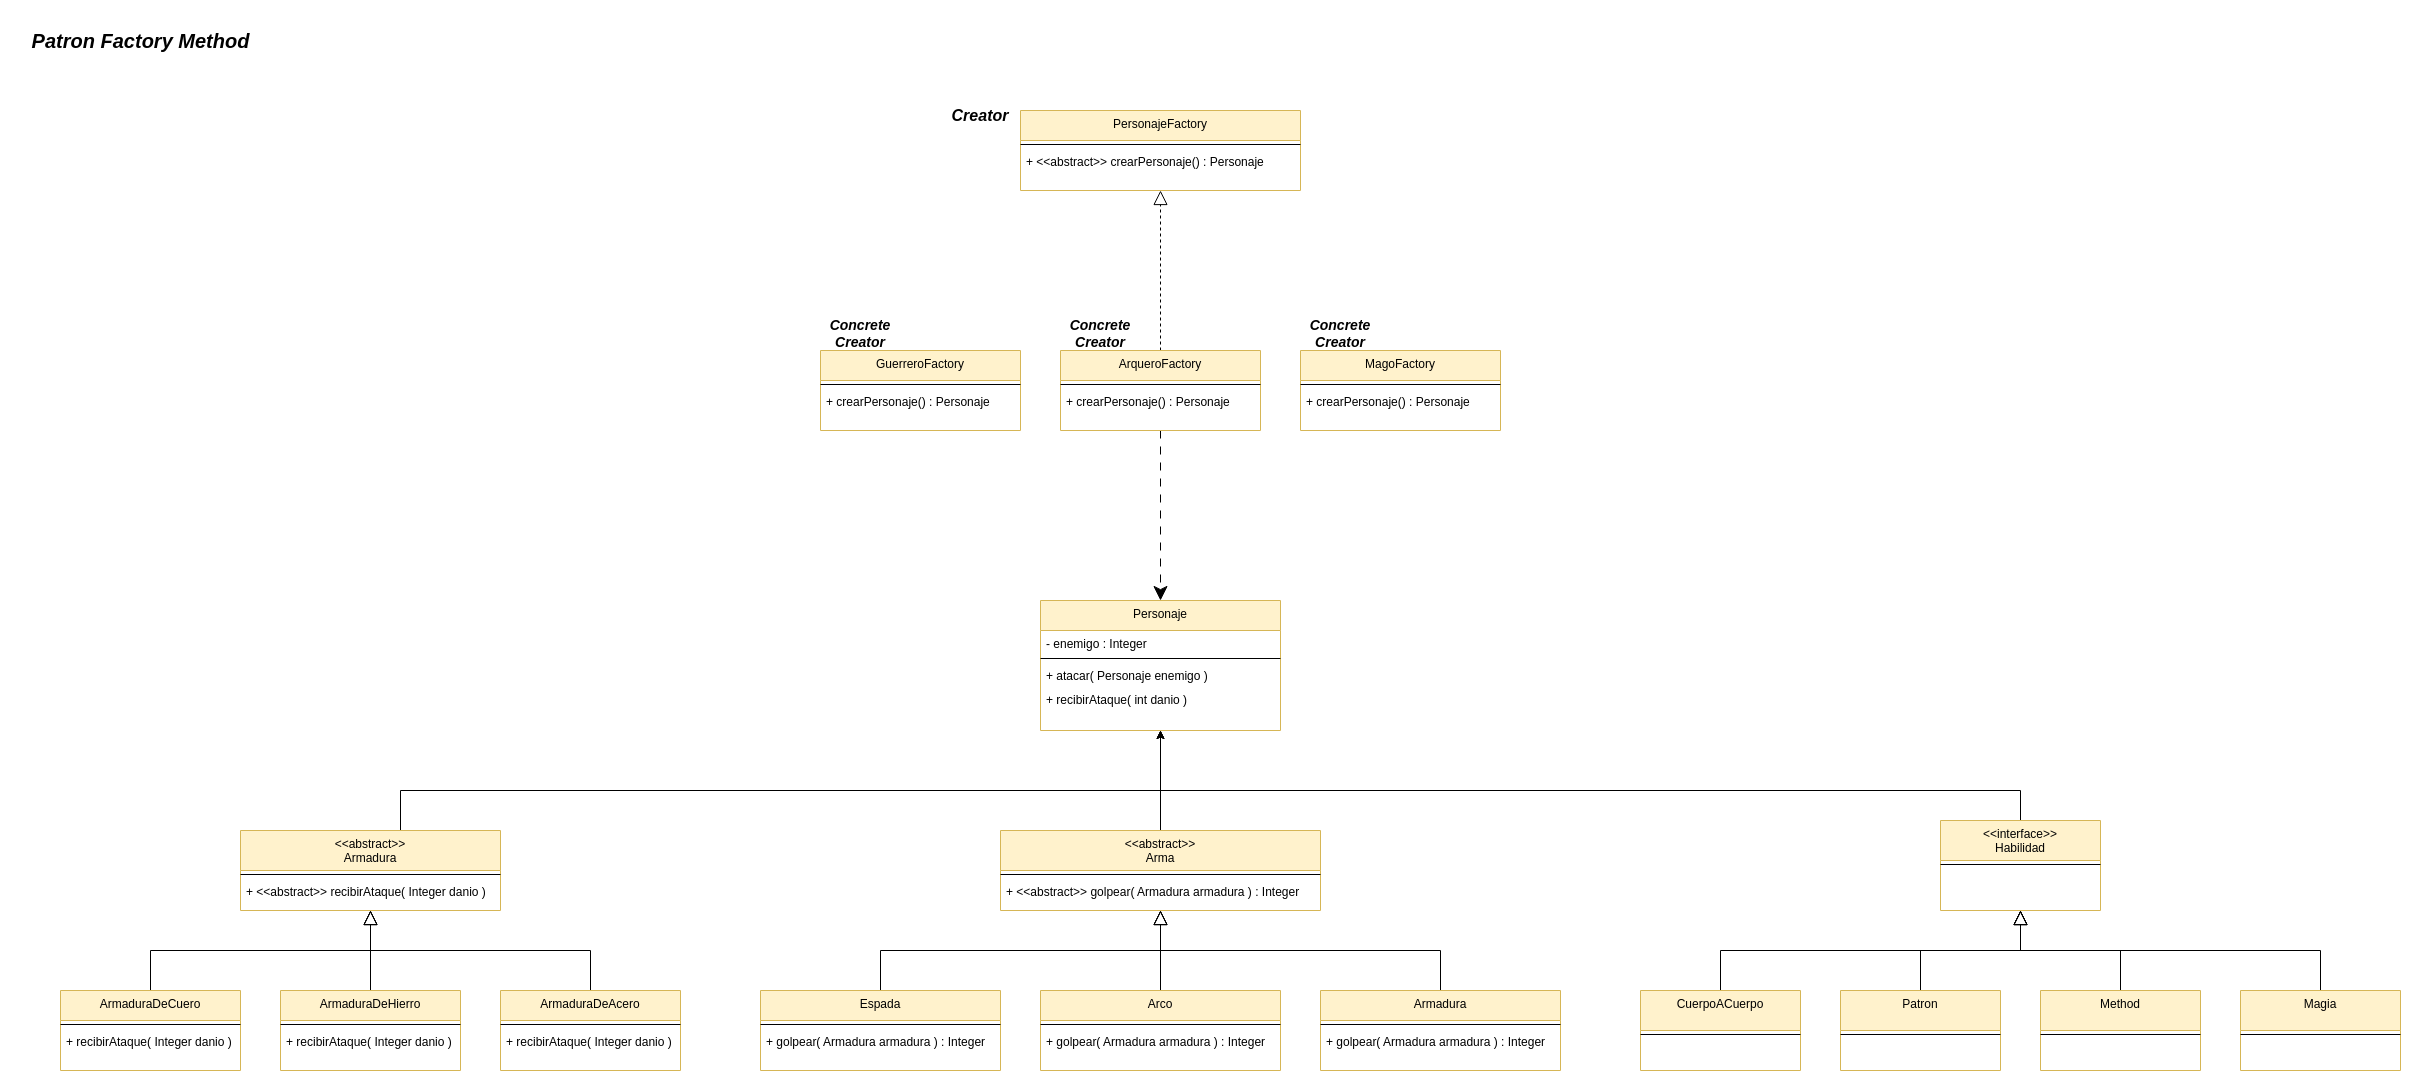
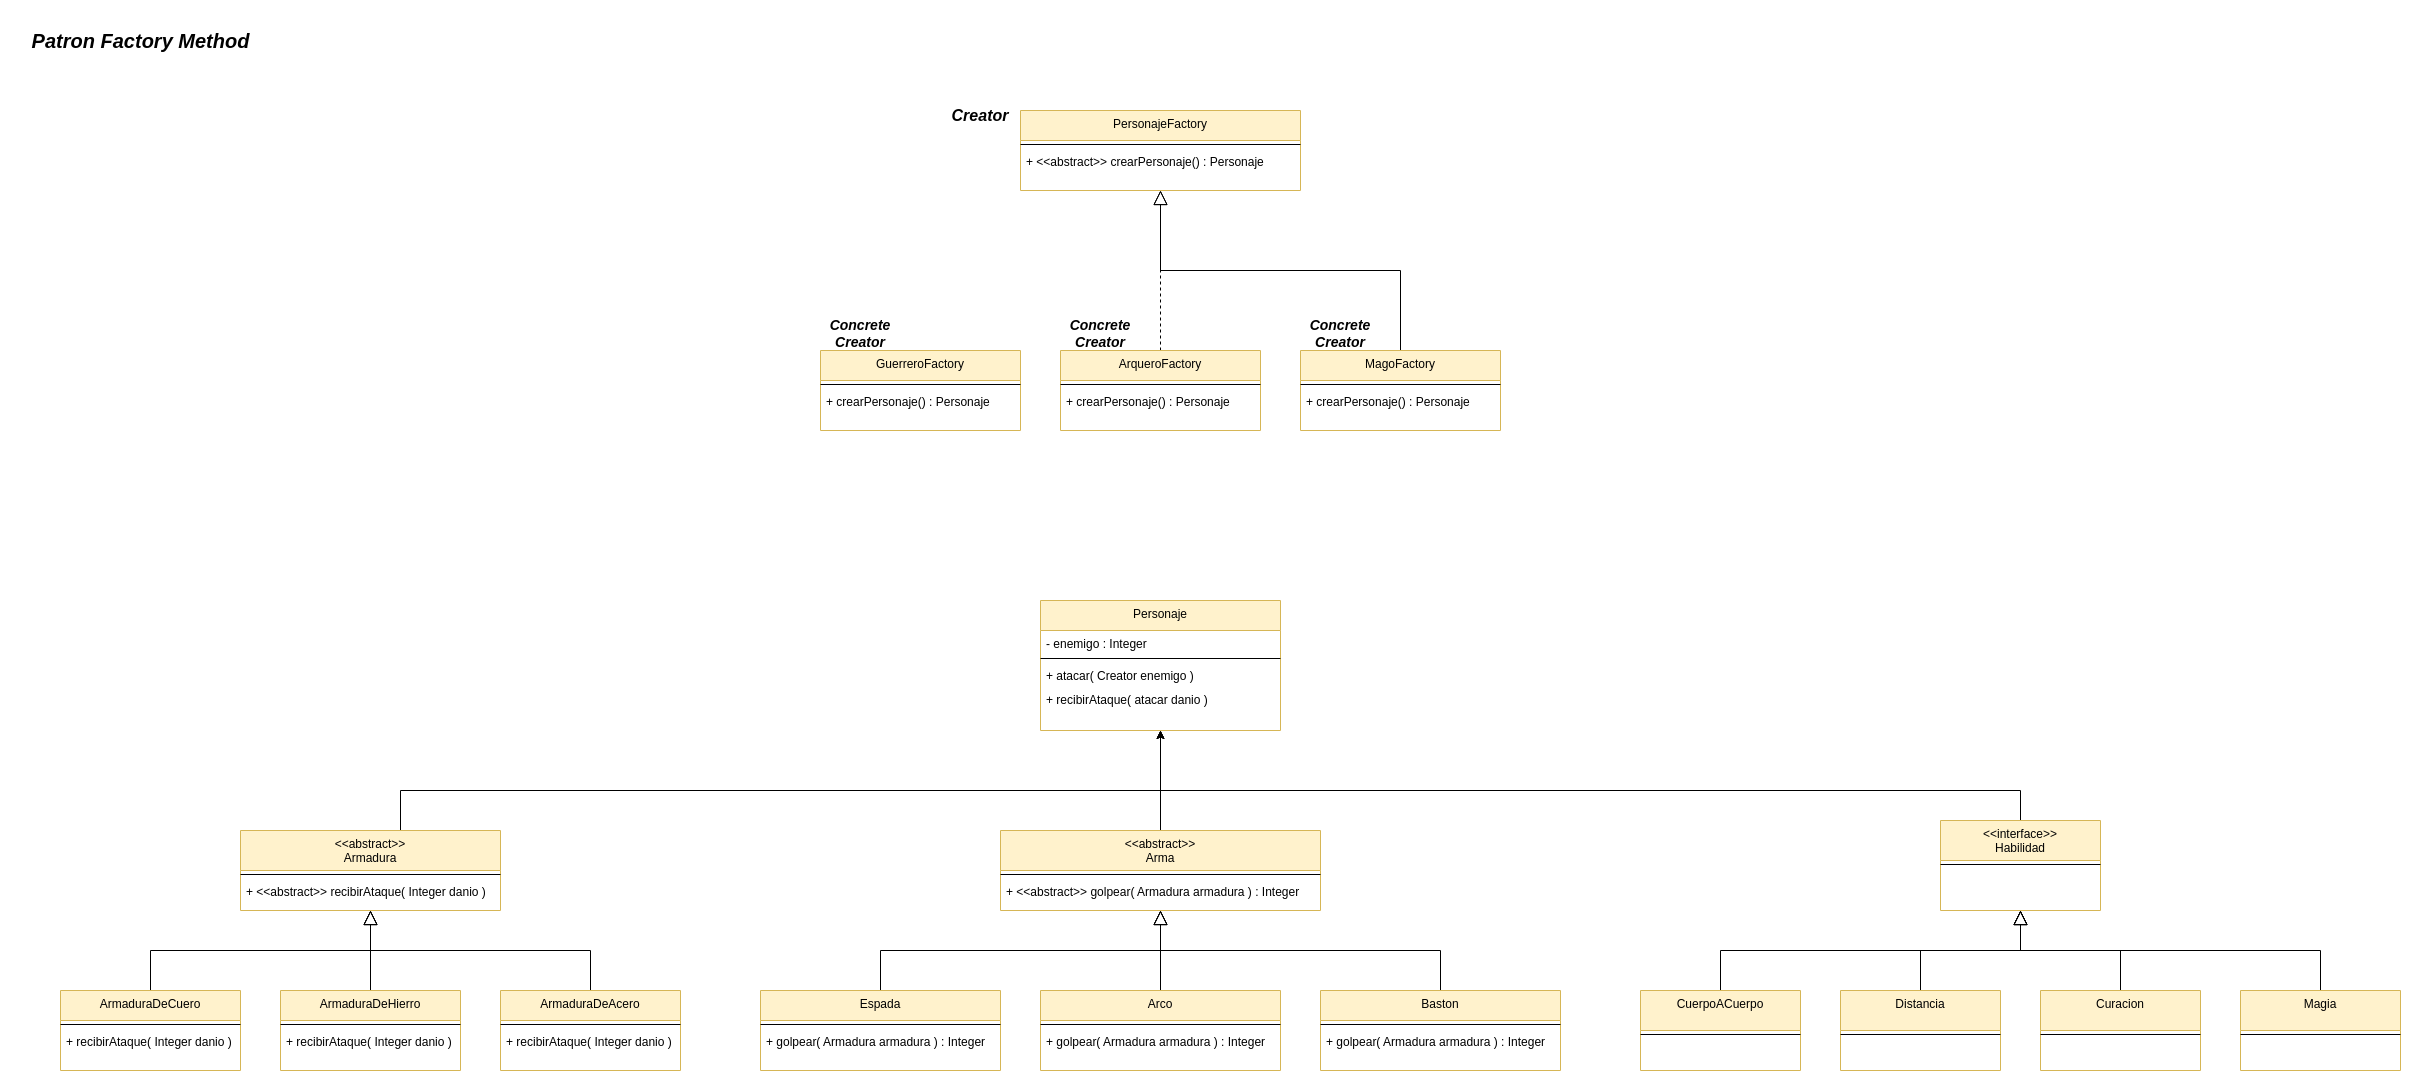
edge "MagoFactory" -> "PersonajeFactory": added
edge "ArqueroFactory" -> "Personaje": removed
node "+ atacar( Personaje enemigo )": label "+ atacar( Personaje enemigo )" -> "+ atacar( Creator enemigo )"
node "+ recibirAtaque( int danio )": label "+ recibirAtaque( int danio )" -> "+ recibirAtaque( atacar danio )"
node "Armadura": label "Armadura" -> "Baston"
node "Patron": label "Patron" -> "Distancia"
node "Method": label "Method" -> "Curacion"
